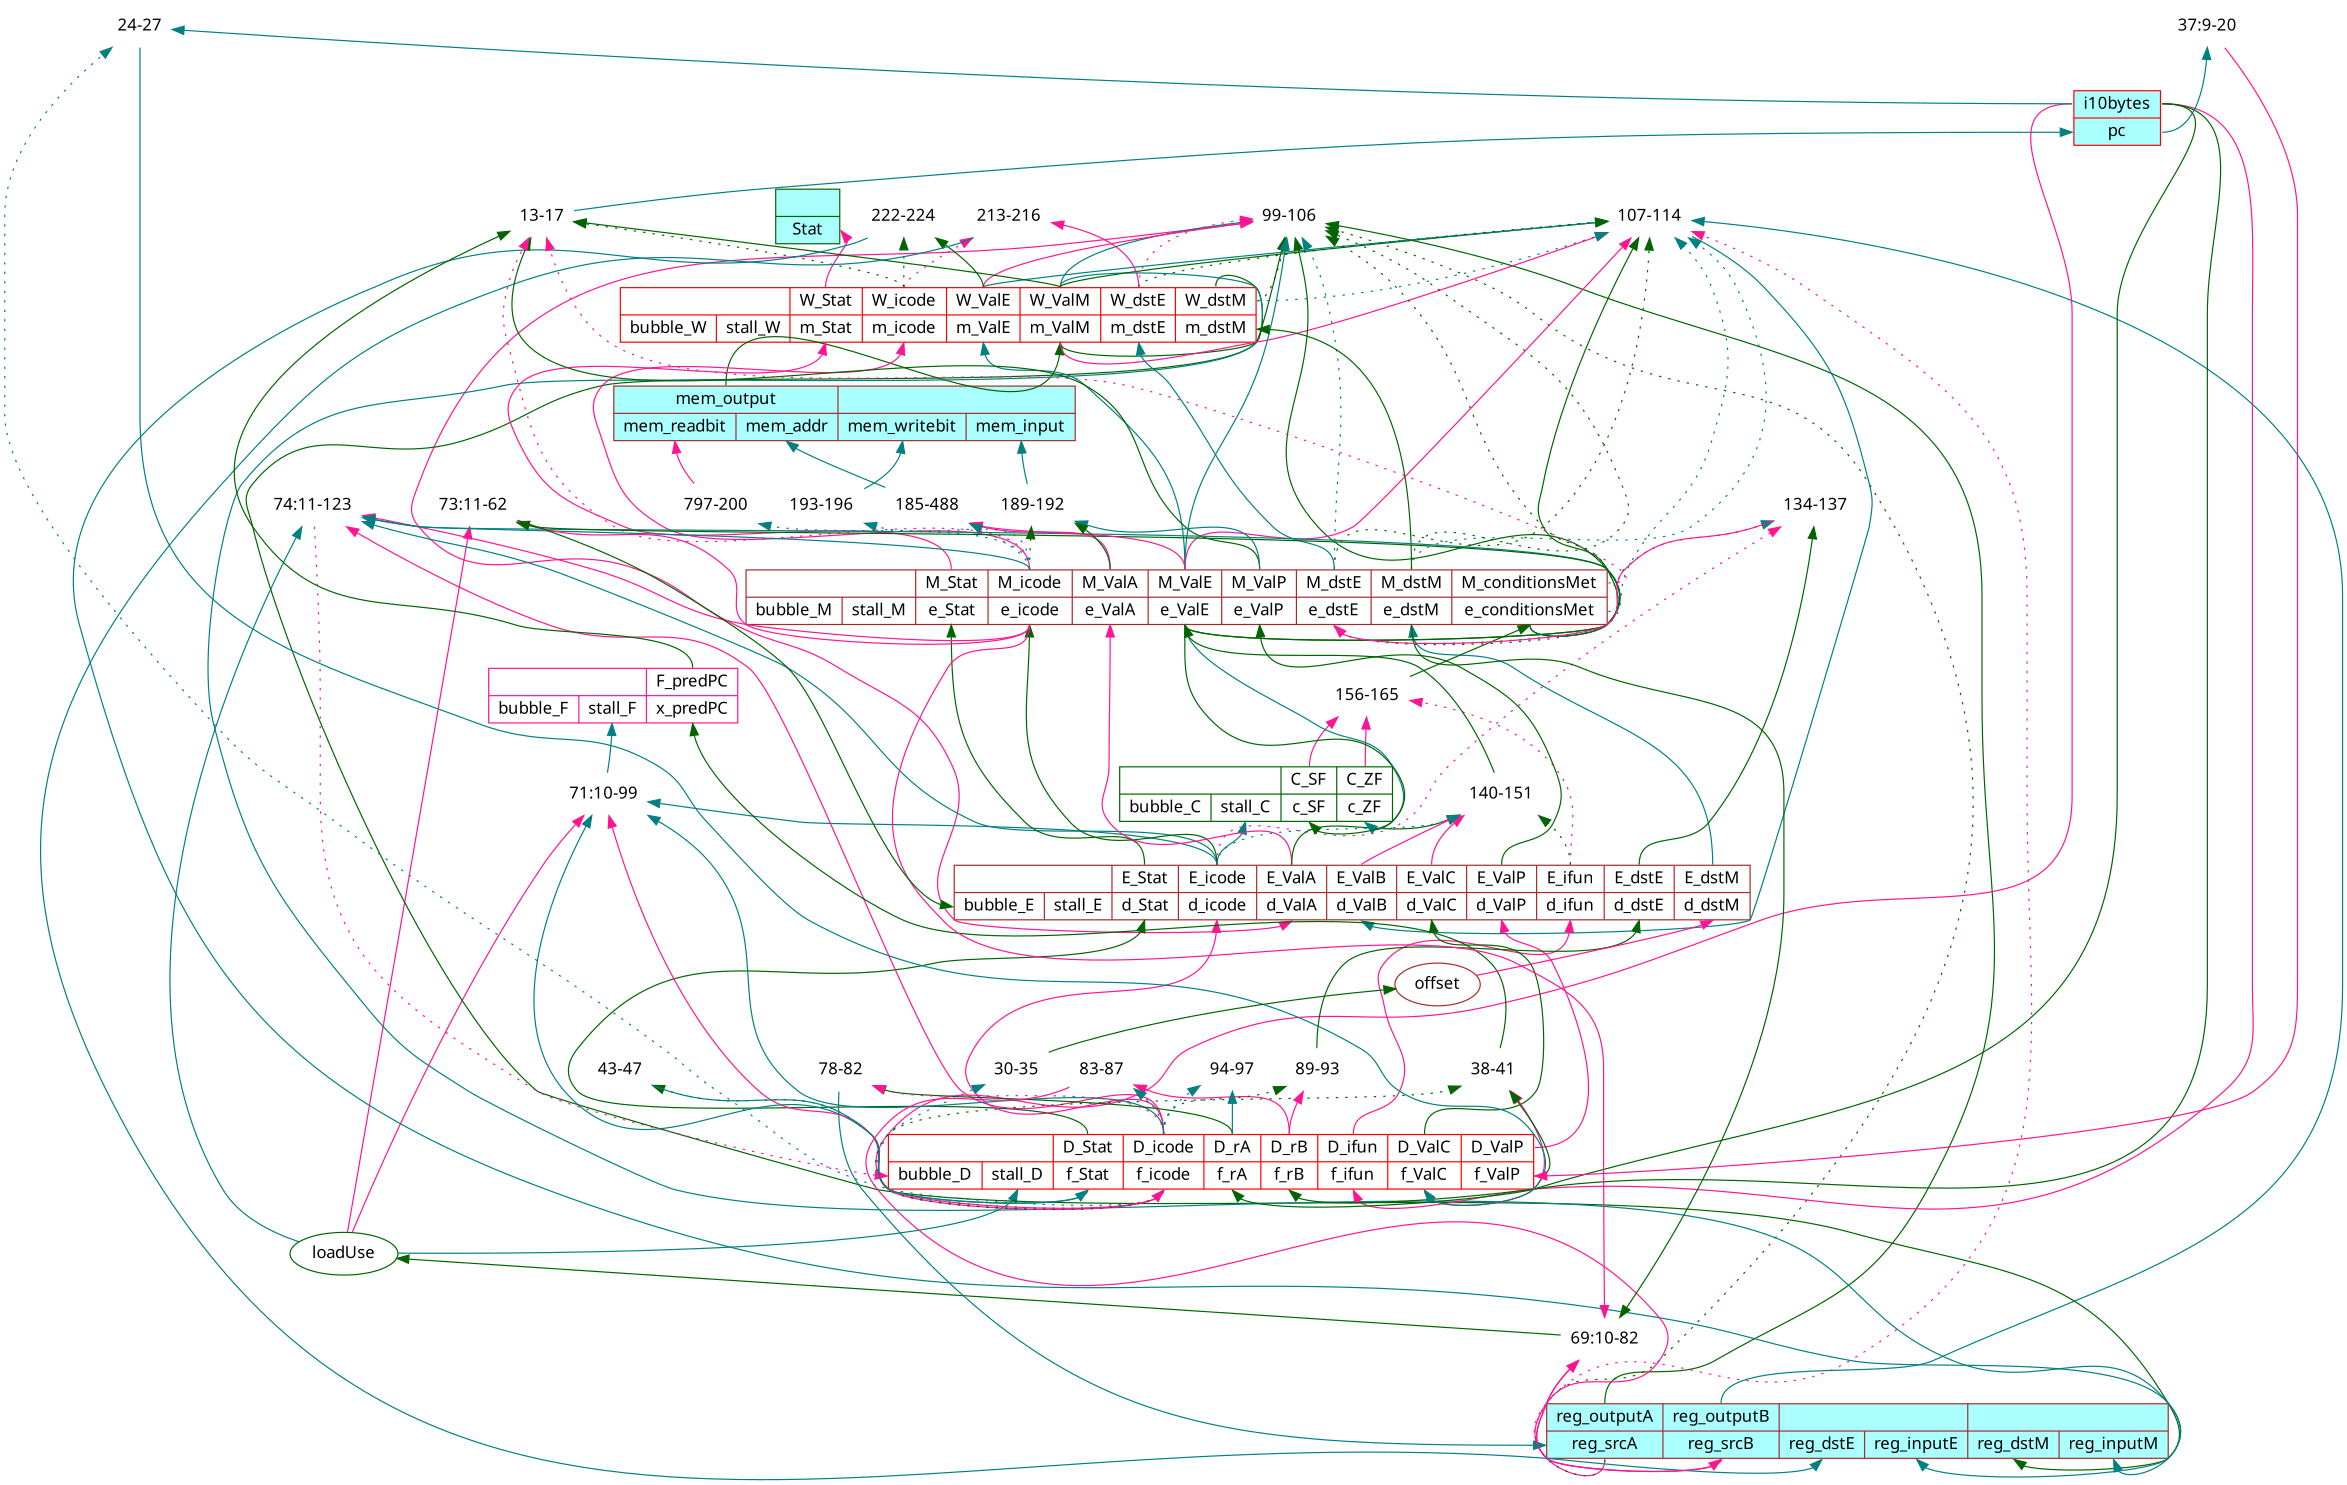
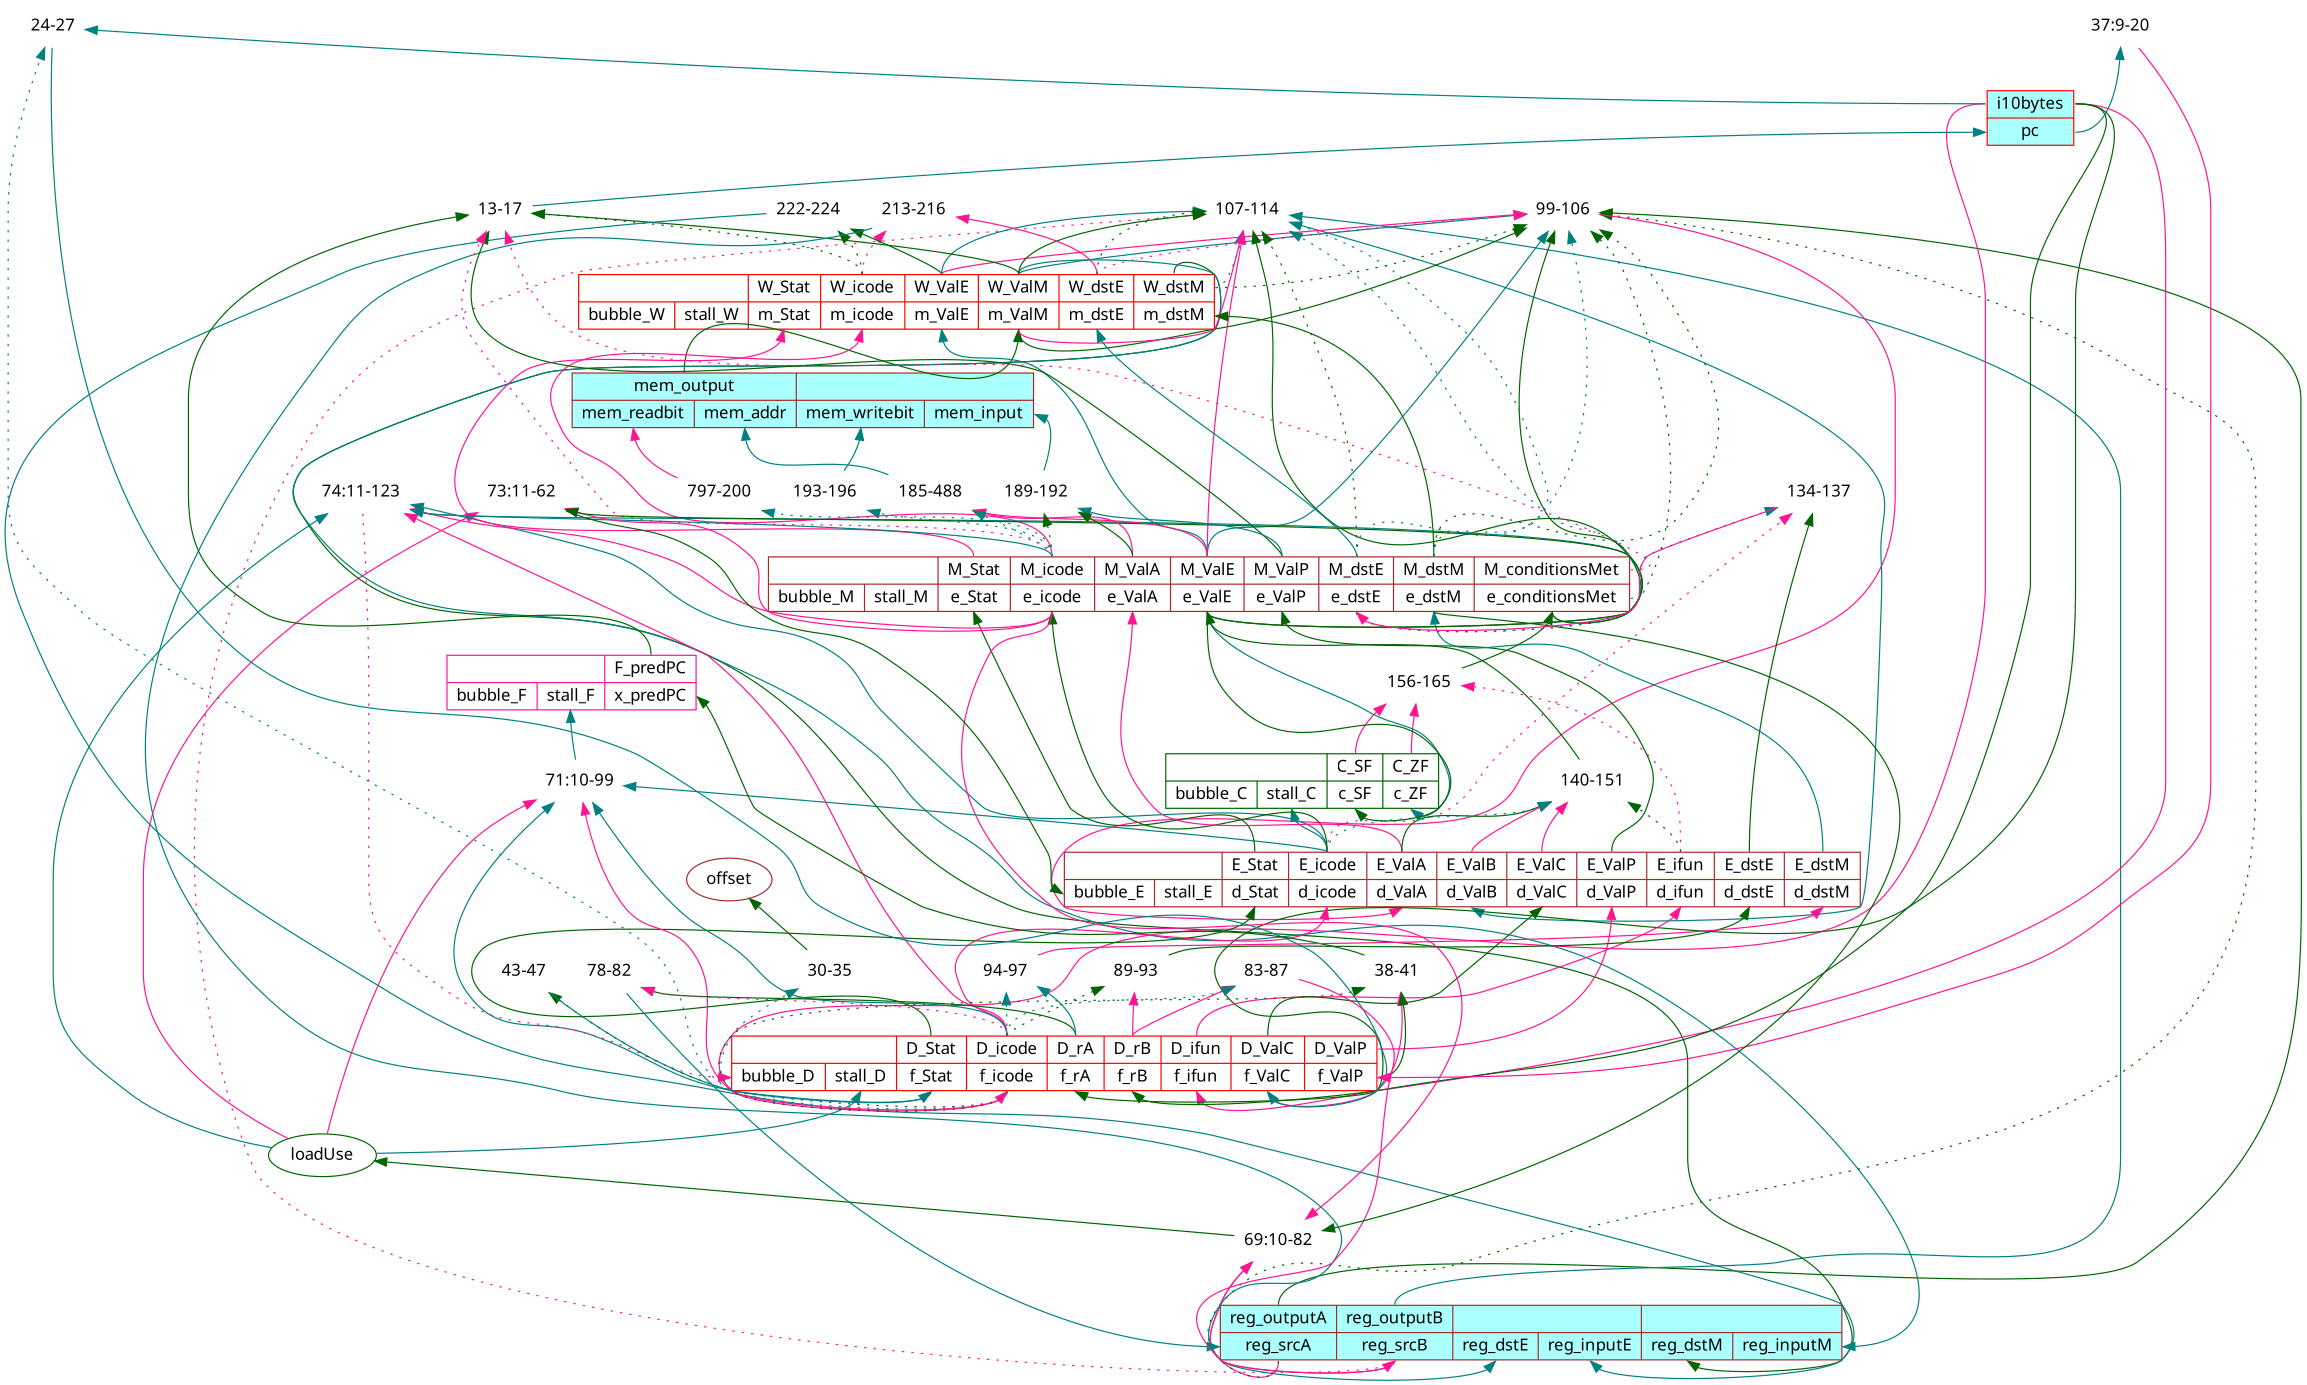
node "Stat": removed
edge "offset" -> "bubble_E": now "94-97" -> "bubble_E"
